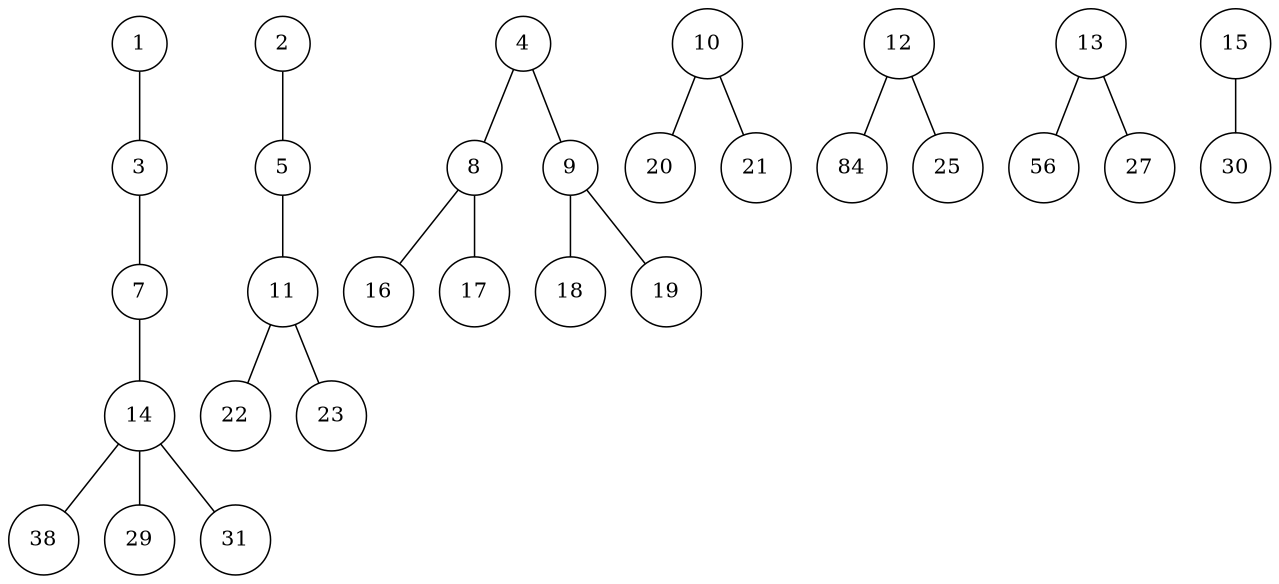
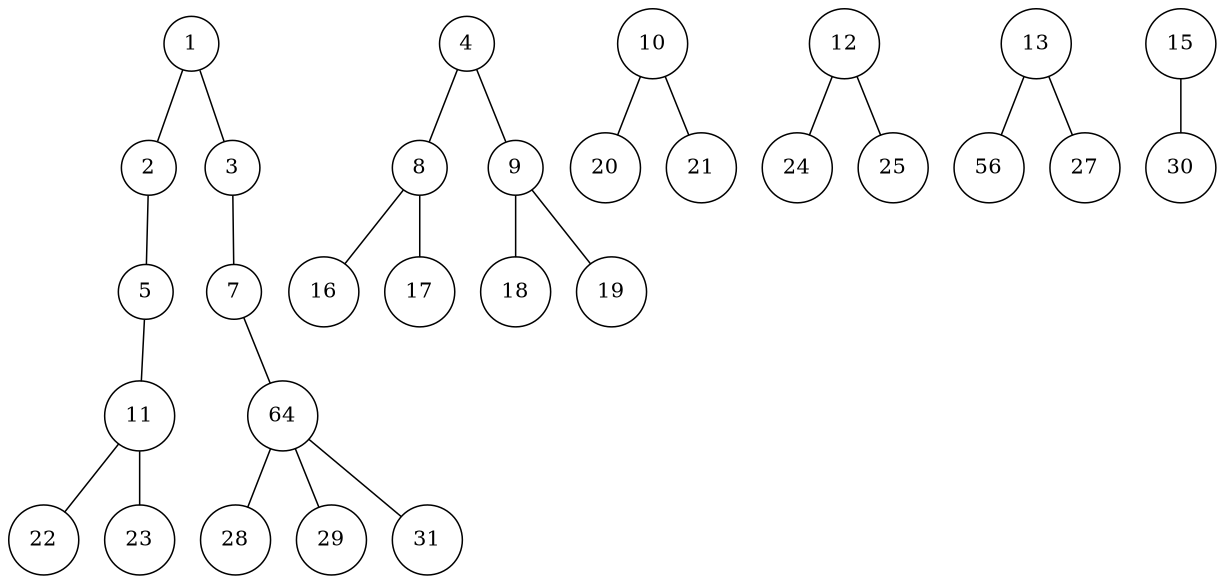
edge "1" -- "2": added
node "84": label "84" -> "24"
node "14": label "14" -> "64"
node "38": label "38" -> "28"
